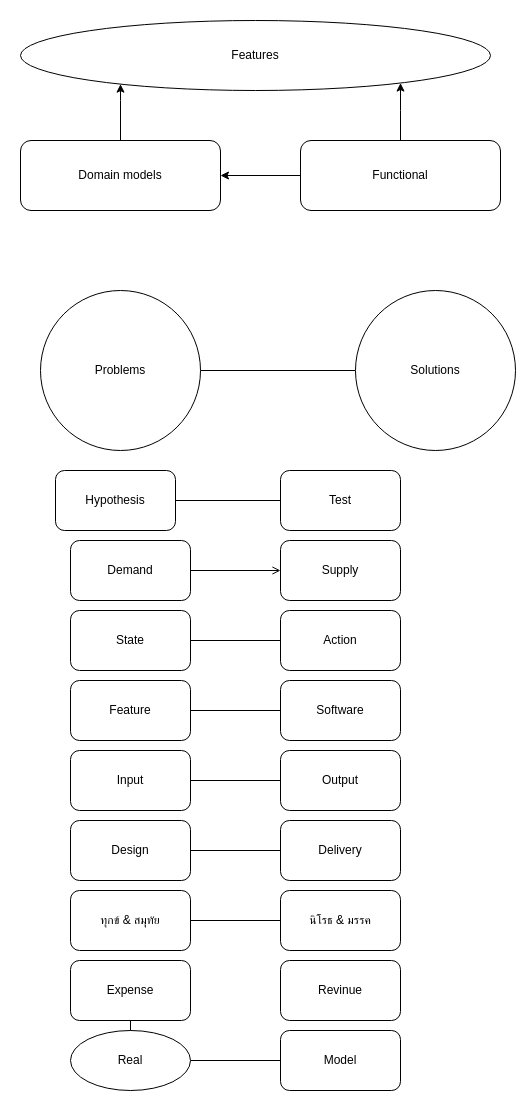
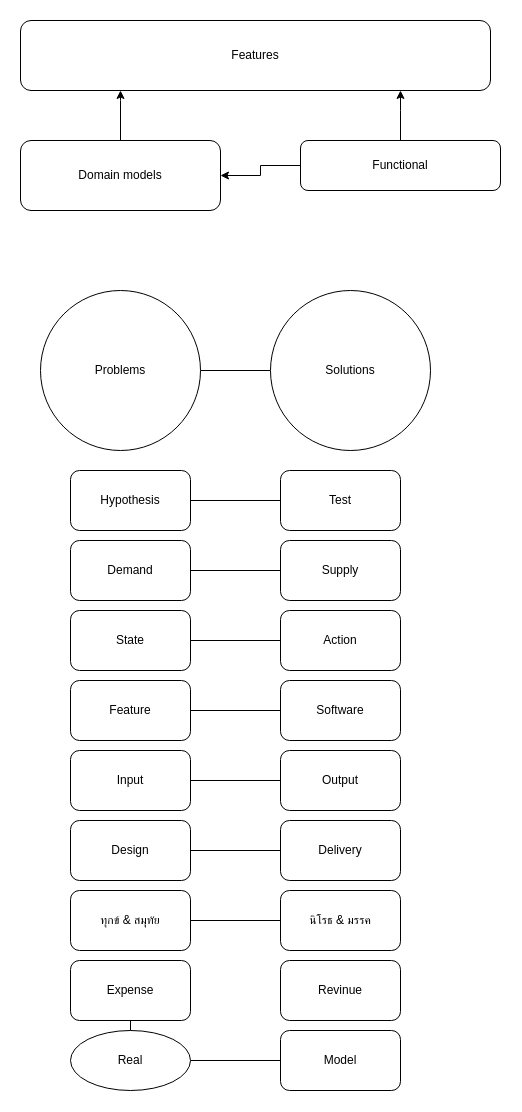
node "Features": shape ellipse -> rounded rectangle
node "Functional": size 200x70 -> 200x50
node "Solutions": moved (436, 371) -> (351, 371)
node "Hypothesis": moved (116, 501) -> (131, 501)
edge "Demand" -> "Supply": arrowhead open -> none
